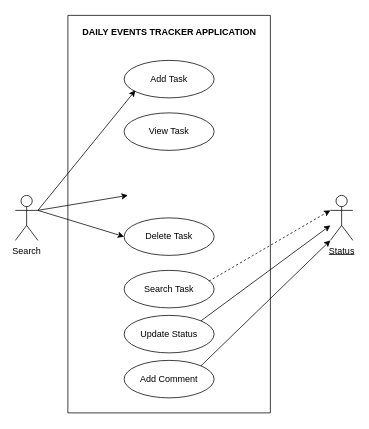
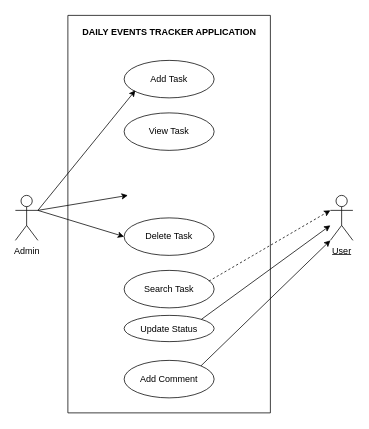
node "Search": label "Search" -> "Admin"
node "Status": label "Status" -> "User"
node "Update Status": size 90x38 -> 90x26
